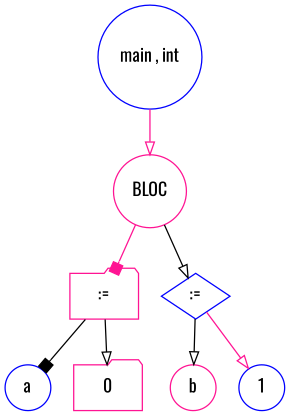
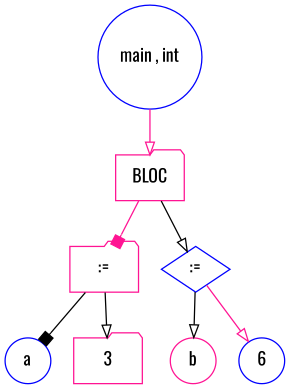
node "BLOC": shape circle -> folder
node "0": label "0" -> "3"
node "1": label "1" -> "6"
